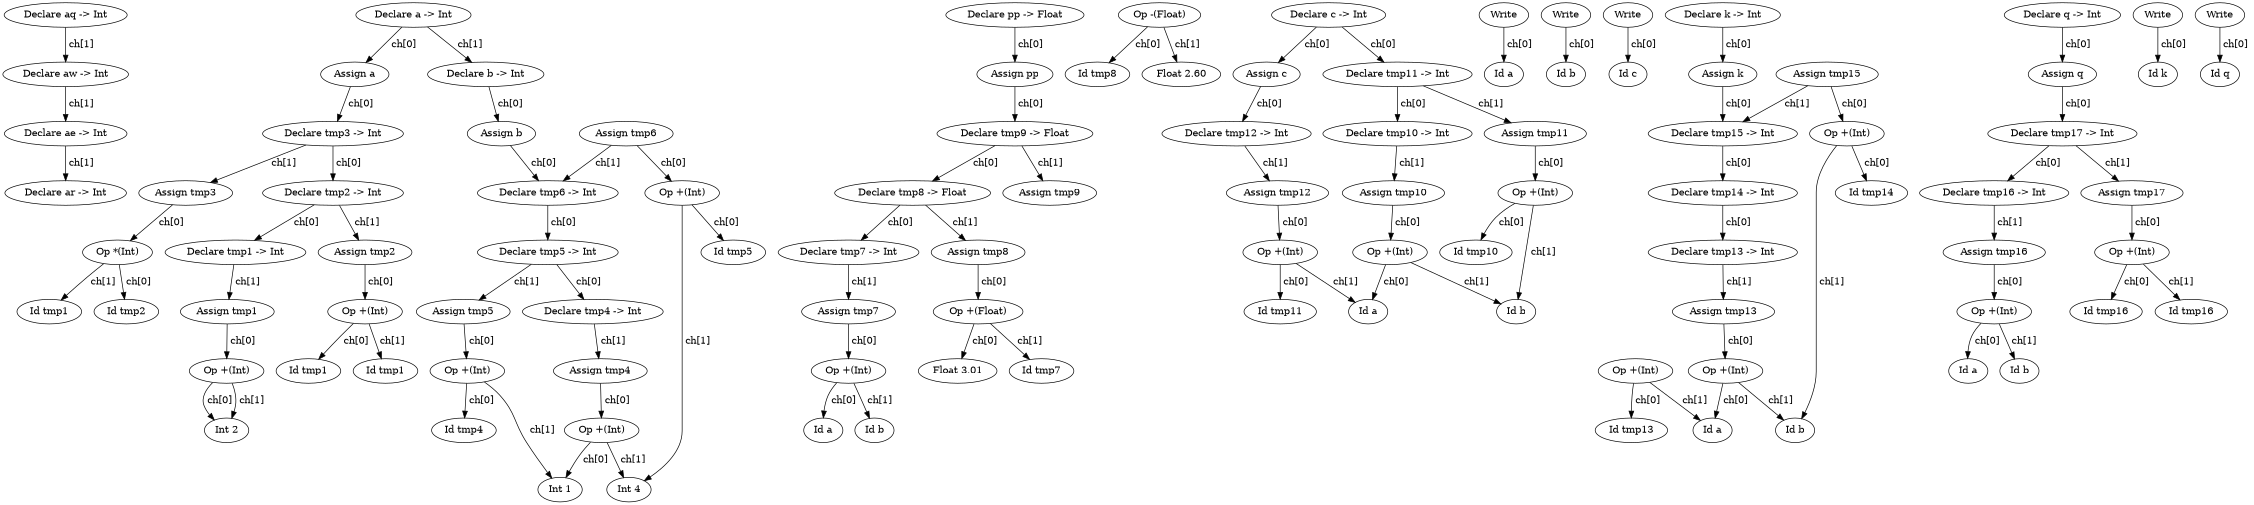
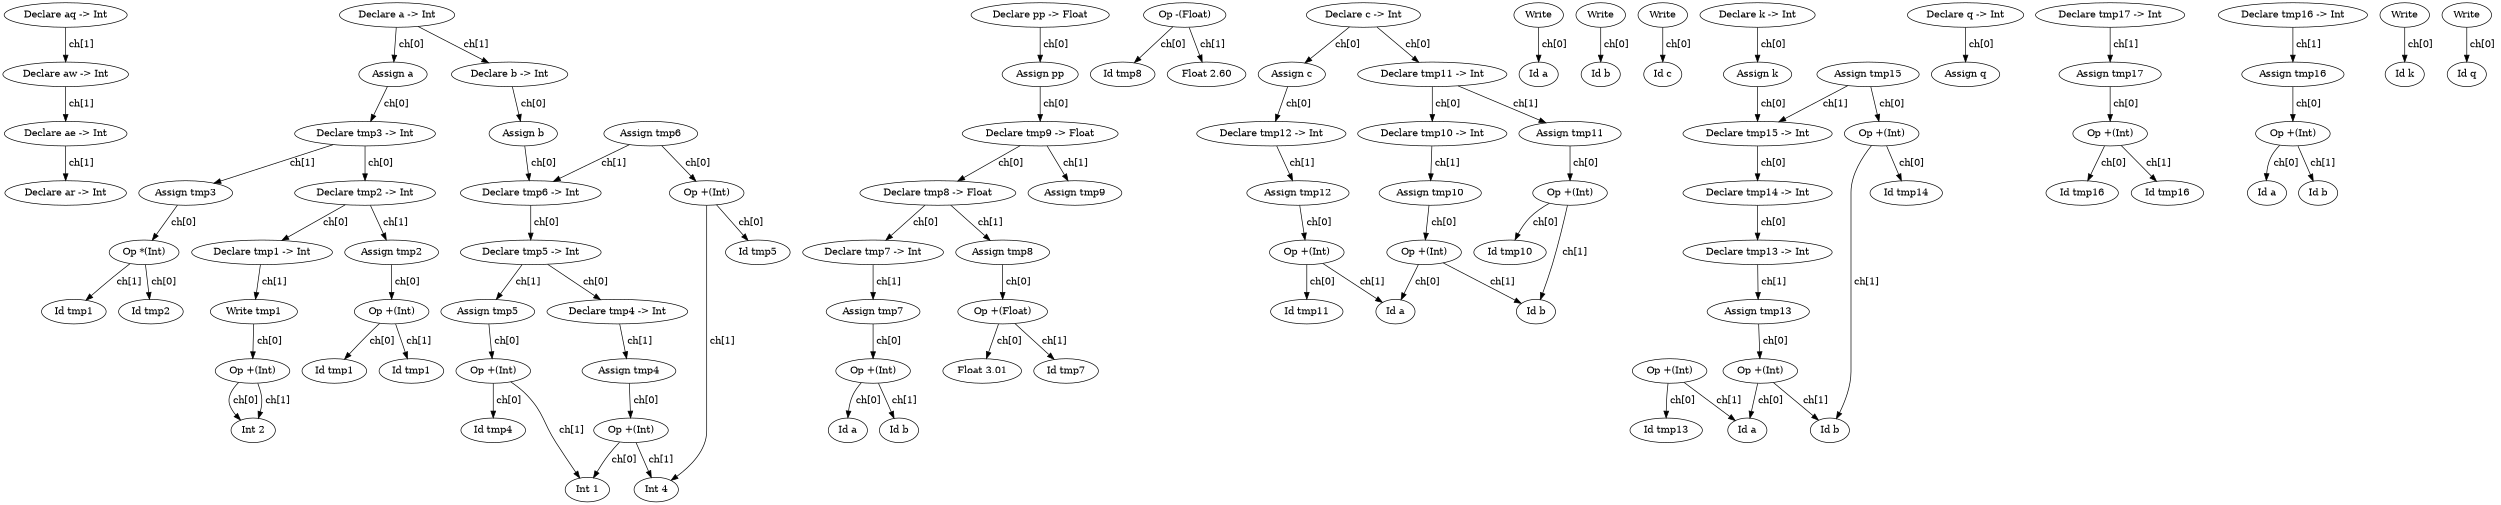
edge "Assign q" -> "Declare tmp17 -> Int": removed, label "ch[0]"
edge "Declare tmp17 -> Int" -> "Declare tmp16 -> Int": removed, label "ch[0]"
node "Assign tmp1": label "Assign tmp1" -> "Write tmp1"
